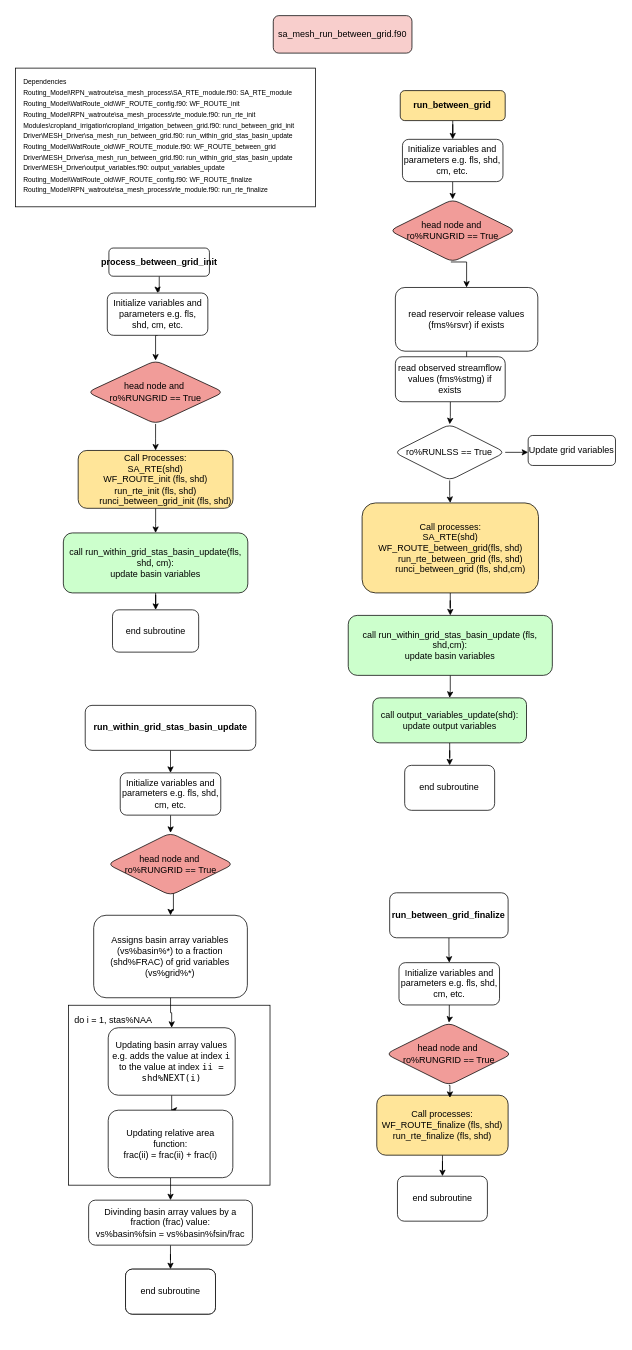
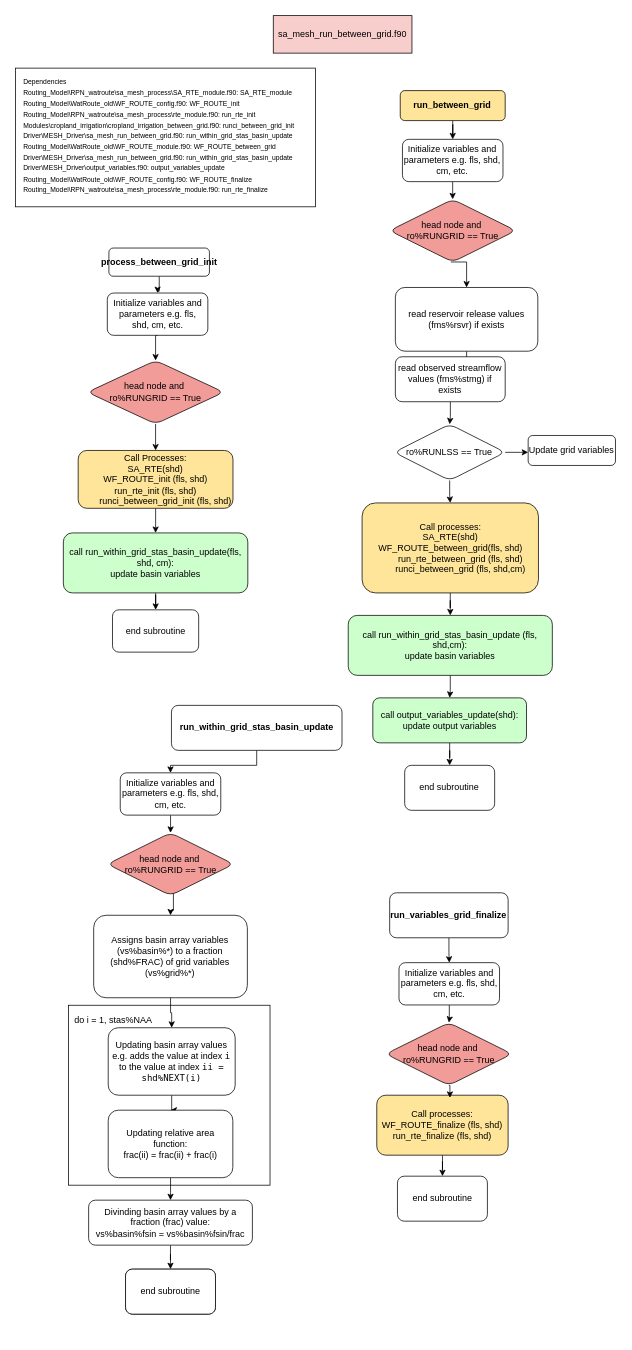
node "sa_mesh_run_between_grid.f90": shape rounded rectangle -> rectangle
node "run_within_grid_stas_basin_update": moved (171, 728) -> (257, 728)
node "run_between_grid_finalize": label "run_between_grid_finalize" -> "run_variables_grid_finalize"
